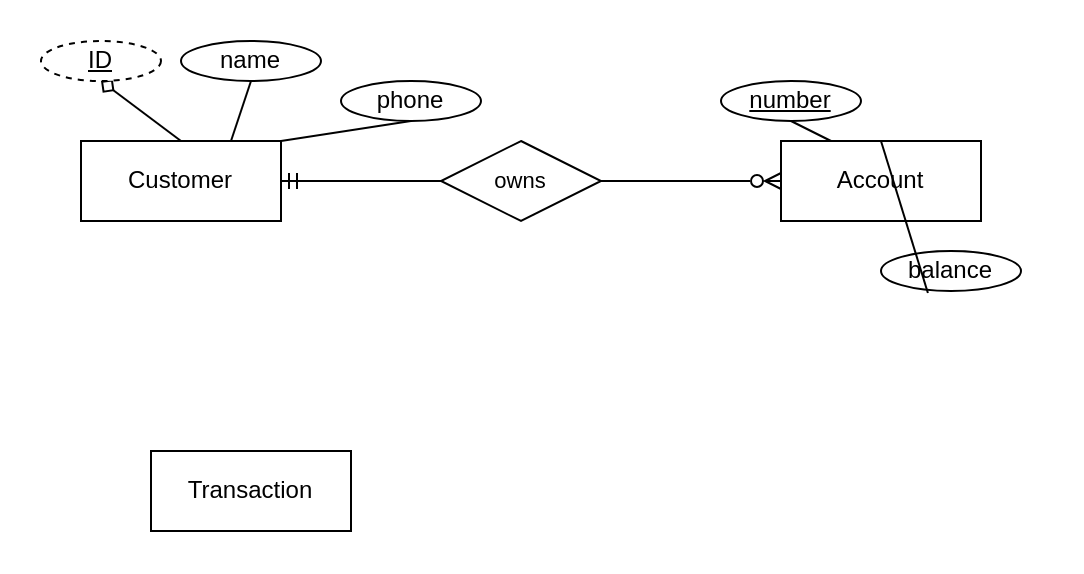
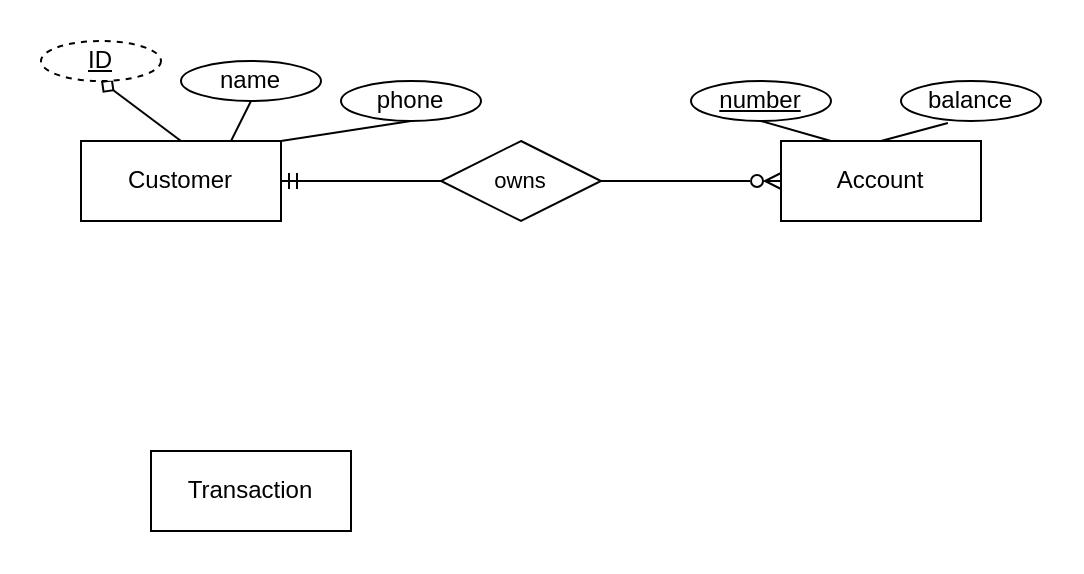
node "name": moved (251, 61) -> (251, 81)
node "number": moved (791, 101) -> (761, 101)
node "balance": moved (951, 271) -> (971, 101)
